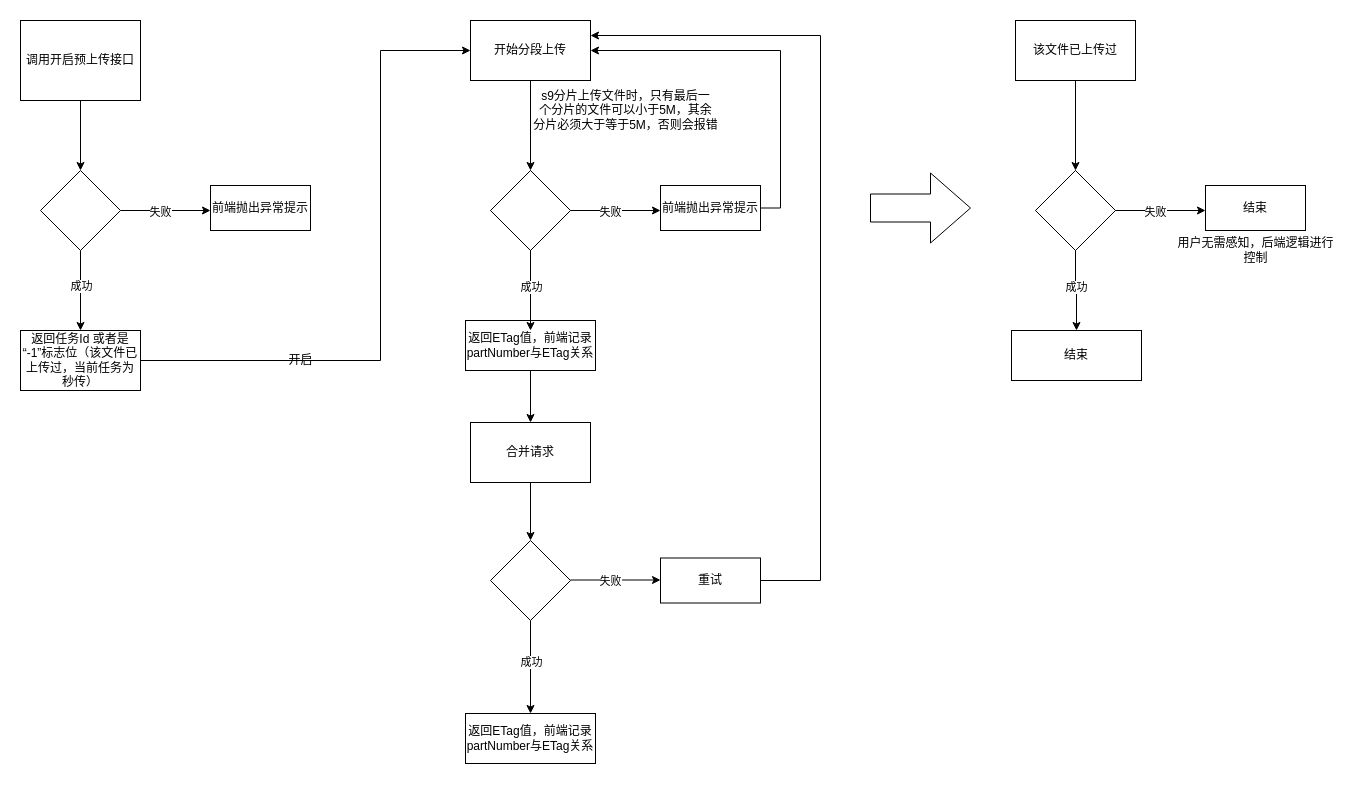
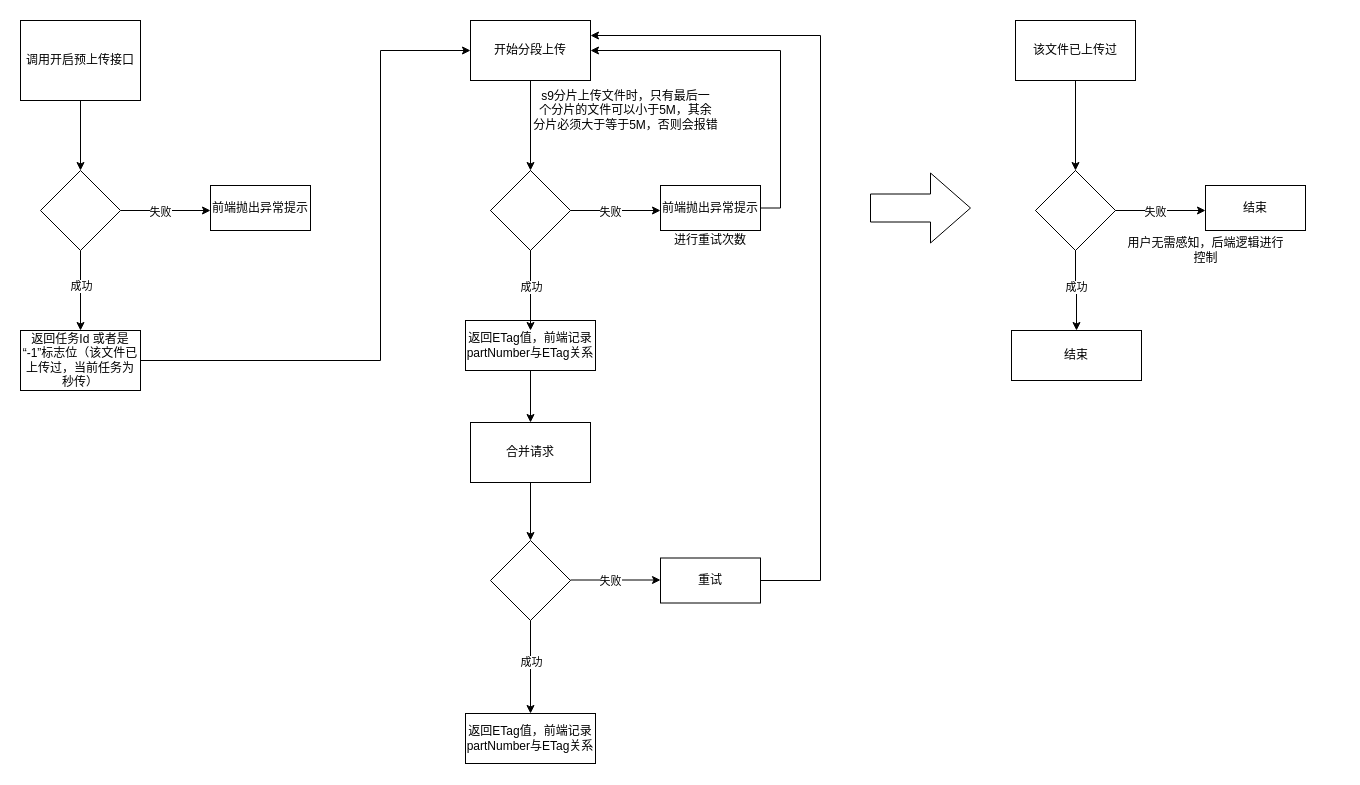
node "进行重试次数": added
node "用户无需感知，后端逻辑进行控制": moved (1256, 251) -> (1206, 251)
node "开启": removed
